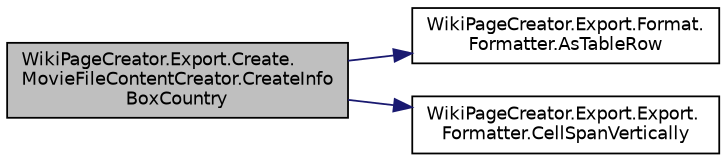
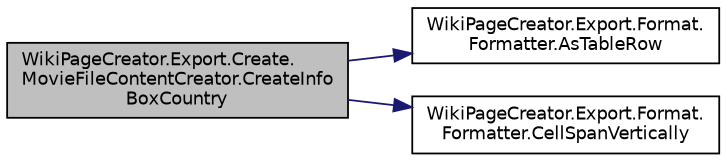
node "WikiPageCreator.Export.Export. Formatter.CellSpanVertically": label "WikiPageCreator.Export.Export. Formatter.CellSpanVertically" -> "WikiPageCreator.Export.Format. Formatter.CellSpanVertically"
